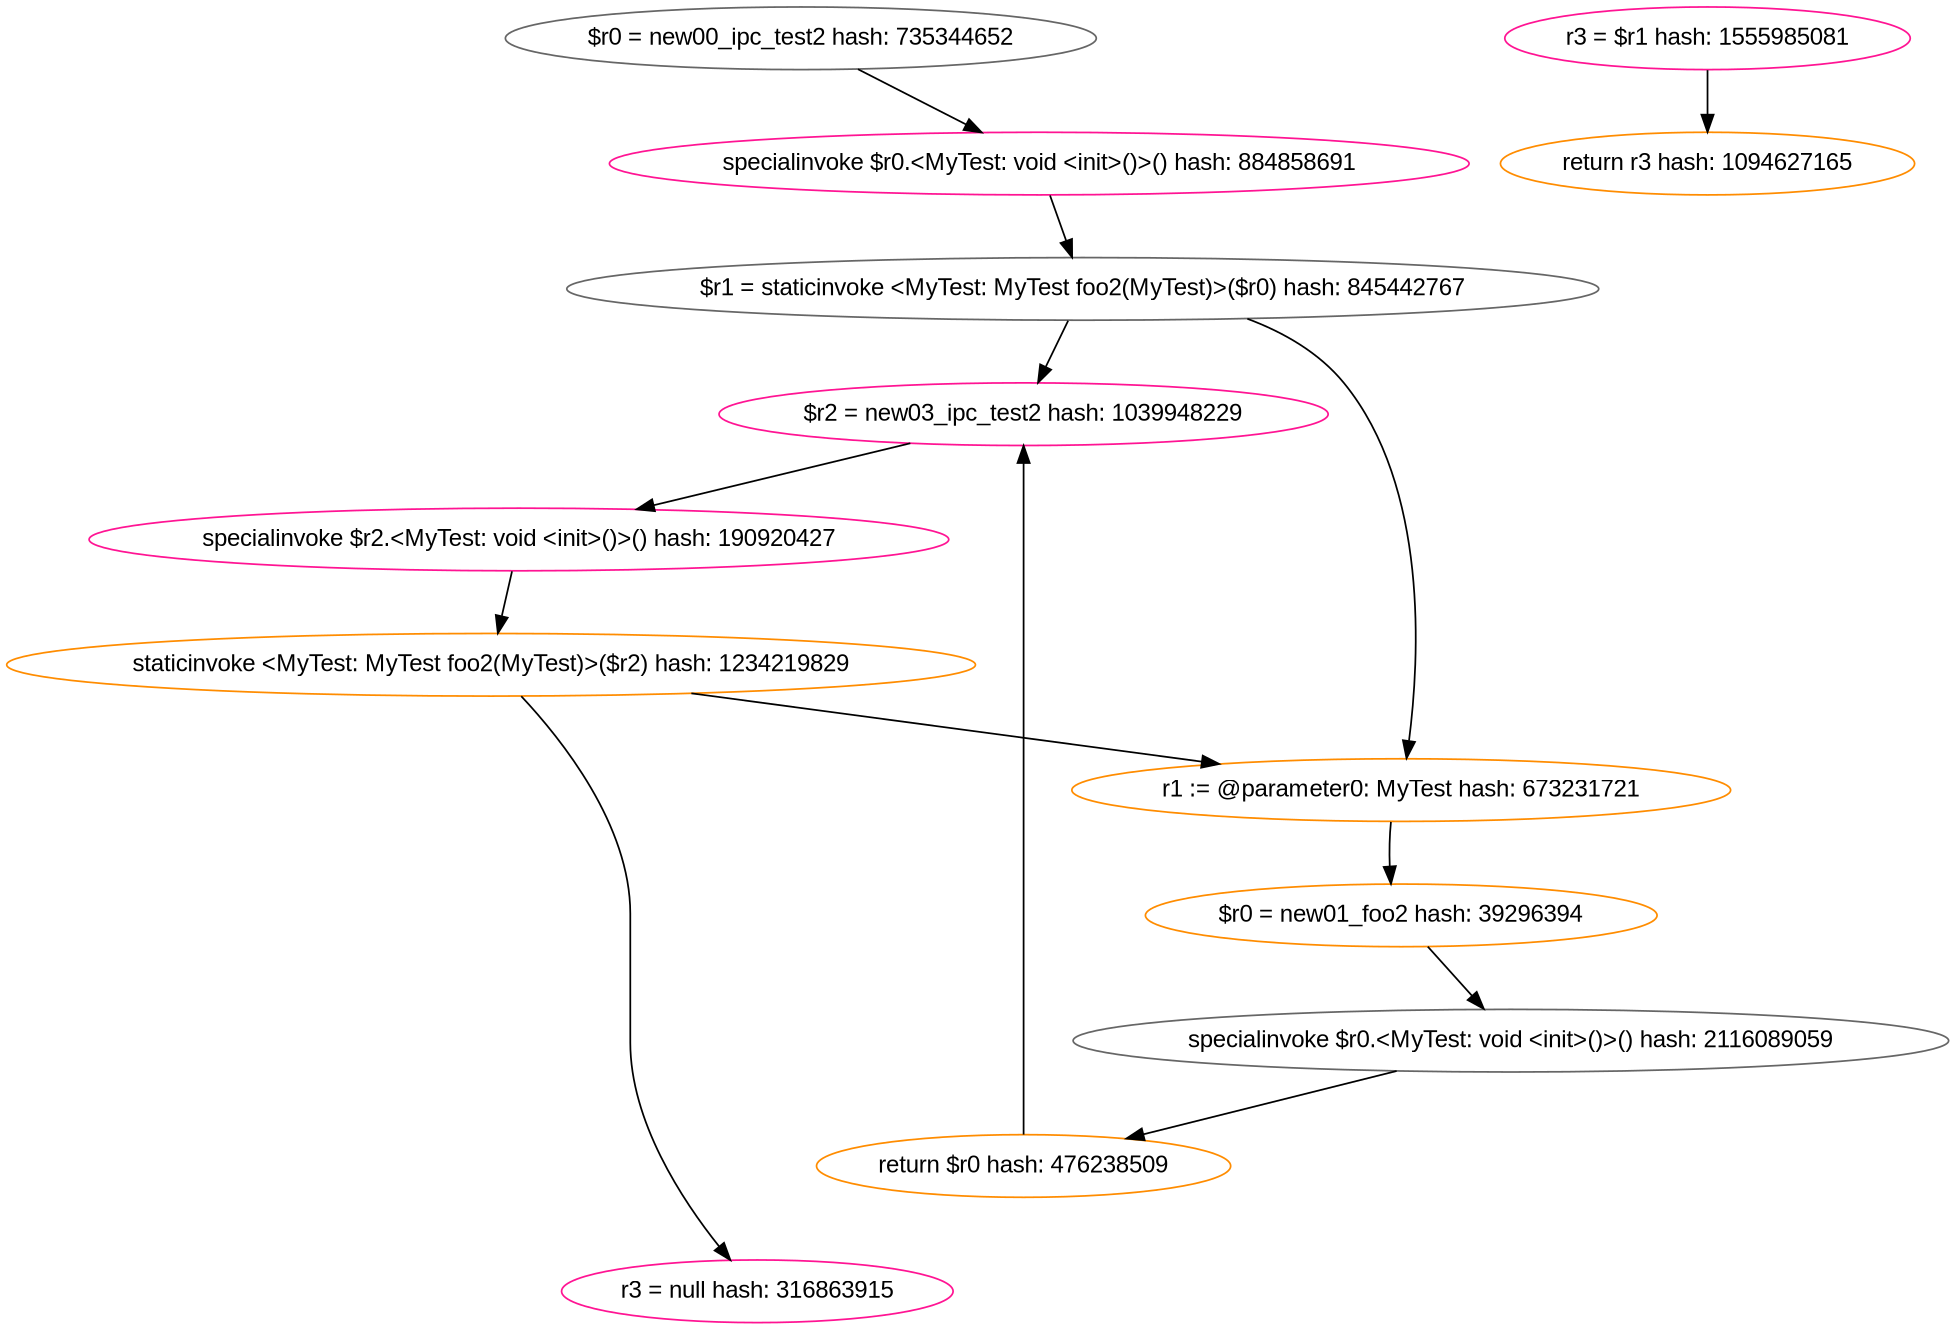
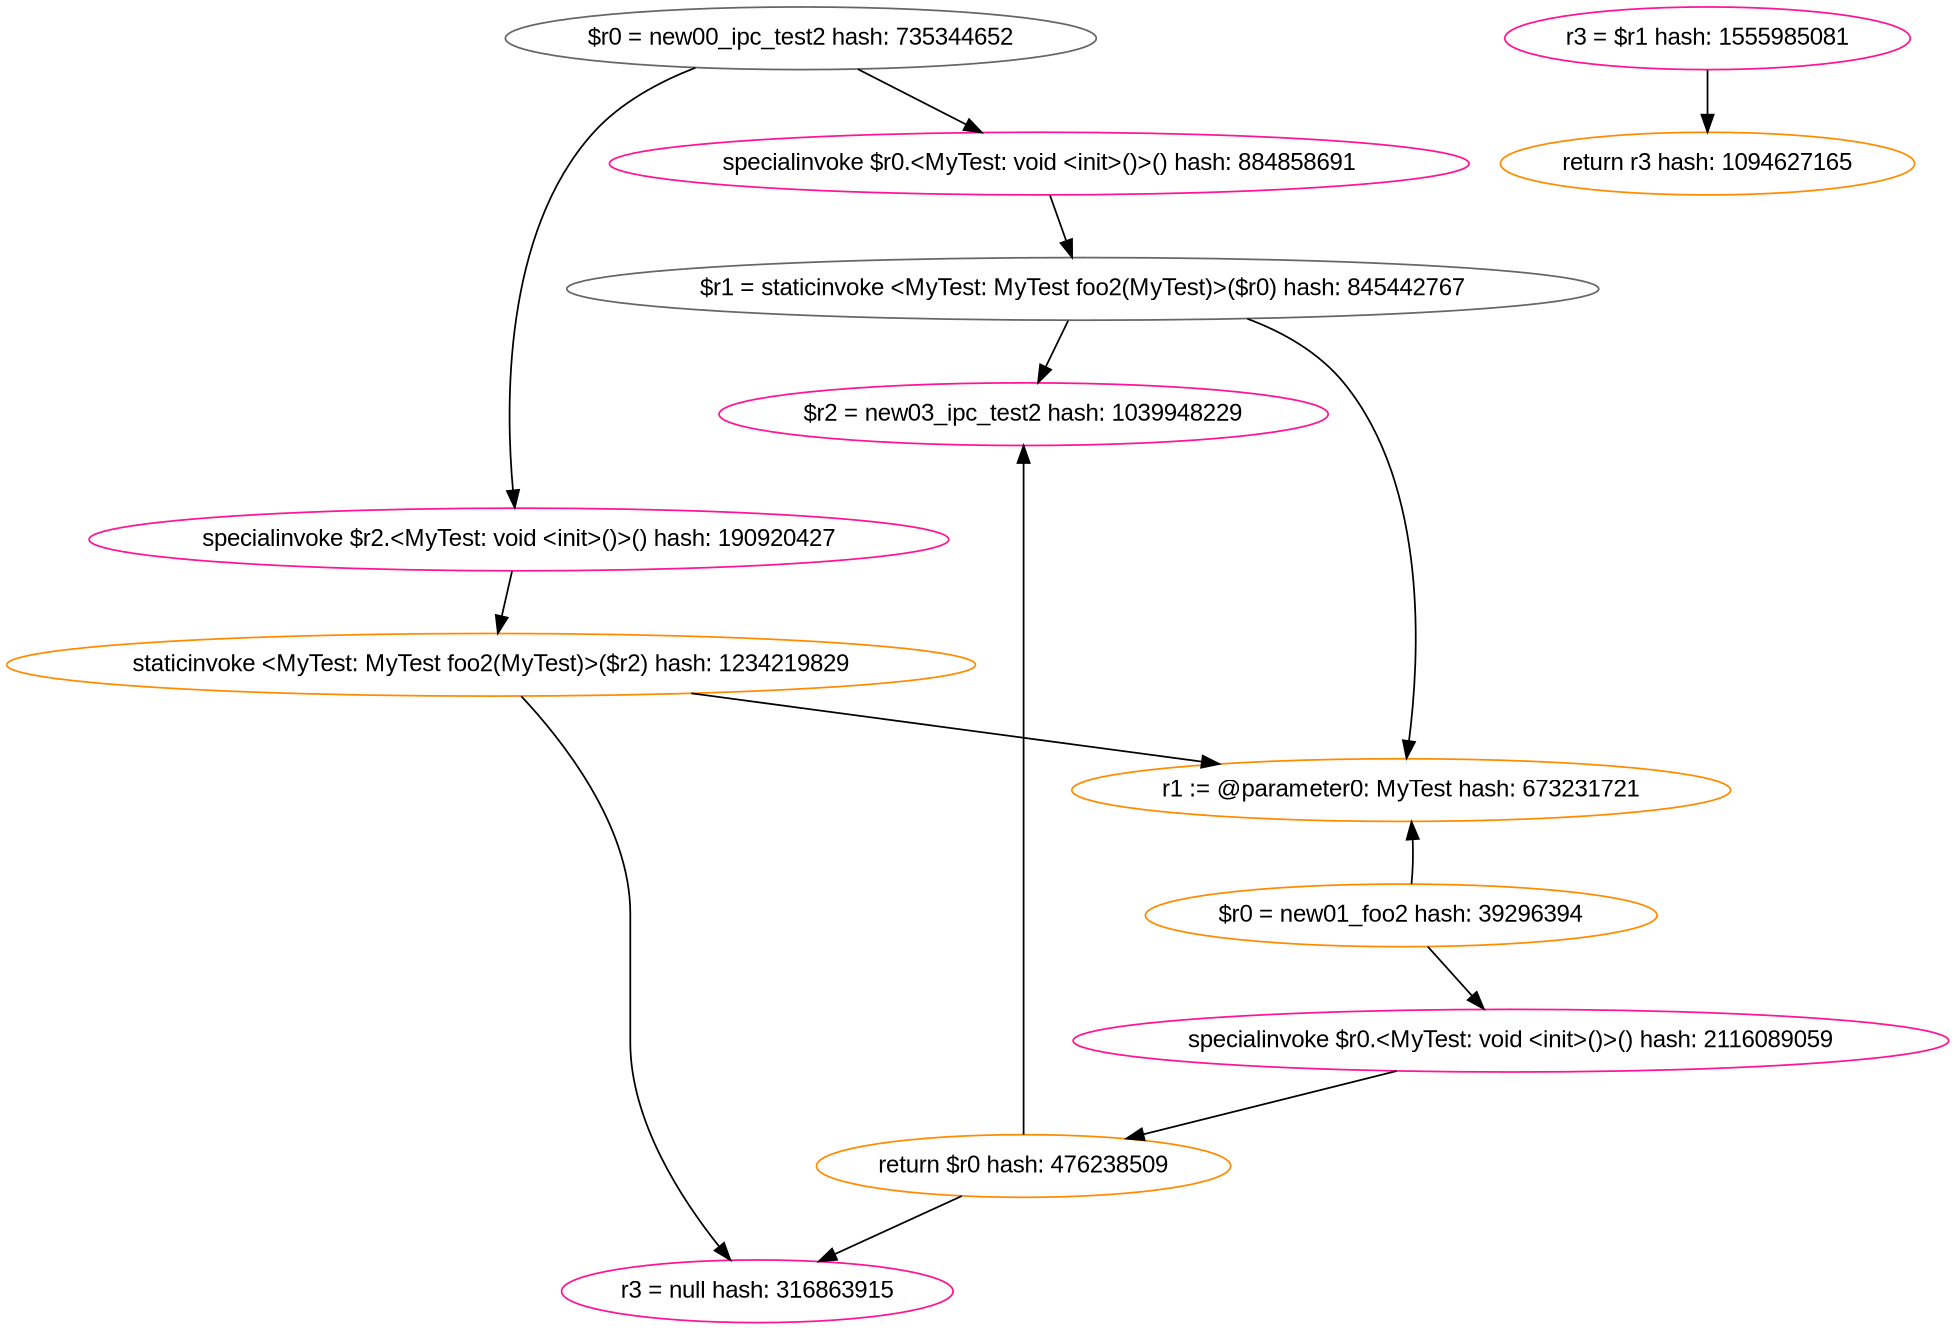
edge "$r2 = new03_ipc_test2 hash: 1039948229" -> "specialinvoke $r2.<MyTest: void <init>()>() hash: 190920427": now "$r0 = new00_ipc_test2 hash: 735344652" -> "specialinvoke $r2.<MyTest: void <init>()>() hash: 190920427"
edge "r1 := @parameter0: MyTest hash: 673231721" -> "$r0 = new01_foo2 hash: 39296394": reversed
node "specialinvoke $r0.<MyTest: void <init>()>() hash: 2116089059": color gray40 -> deeppink
edge "return $r0 hash: 476238509" -> "r3 = null hash: 316863915": added
